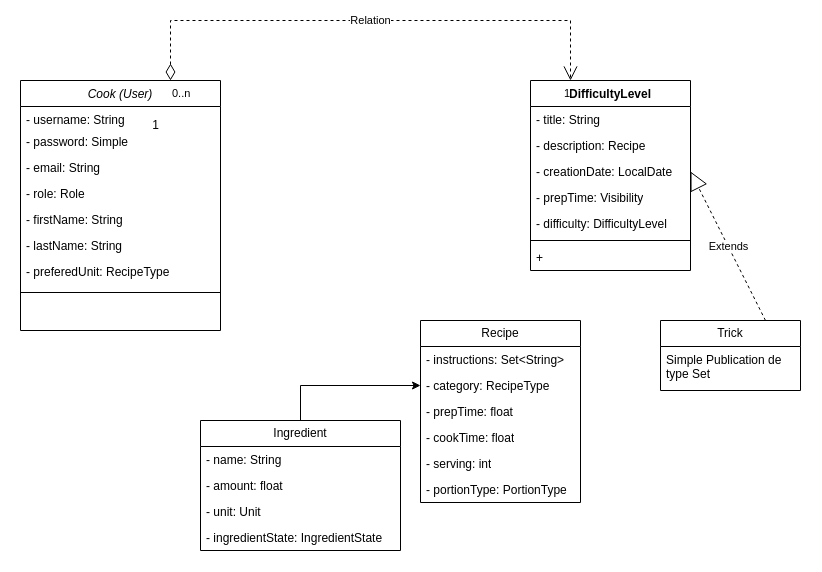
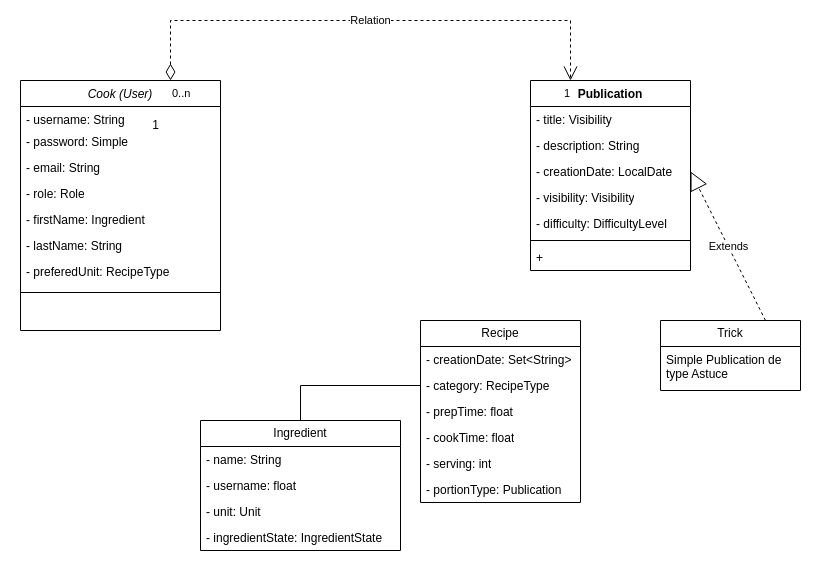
node "DifficultyLevel": label "DifficultyLevel" -> "Publication"
node "- title: String": label "- title: String" -> "- title: Visibility"
node "- description: Recipe": label "- description: Recipe" -> "- description: String"
node "- prepTime: Visibility": label "- prepTime: Visibility" -> "- visibility: Visibility"
node "- firstName: String": label "- firstName: String" -> "- firstName: Ingredient"
node "- instructions: Set<String>": label "- instructions: Set<String>" -> "- creationDate: Set<String>"
node "Simple Publication de type Set": label "Simple Publication de type Set" -> "Simple Publication de type Astuce"
edge "Ingredient" -> "- category: RecipeType": arrowhead classic -> none
node "- amount: float": label "- amount: float" -> "- username: float"
node "- portionType: PortionType": label "- portionType: PortionType" -> "- portionType: Publication"
